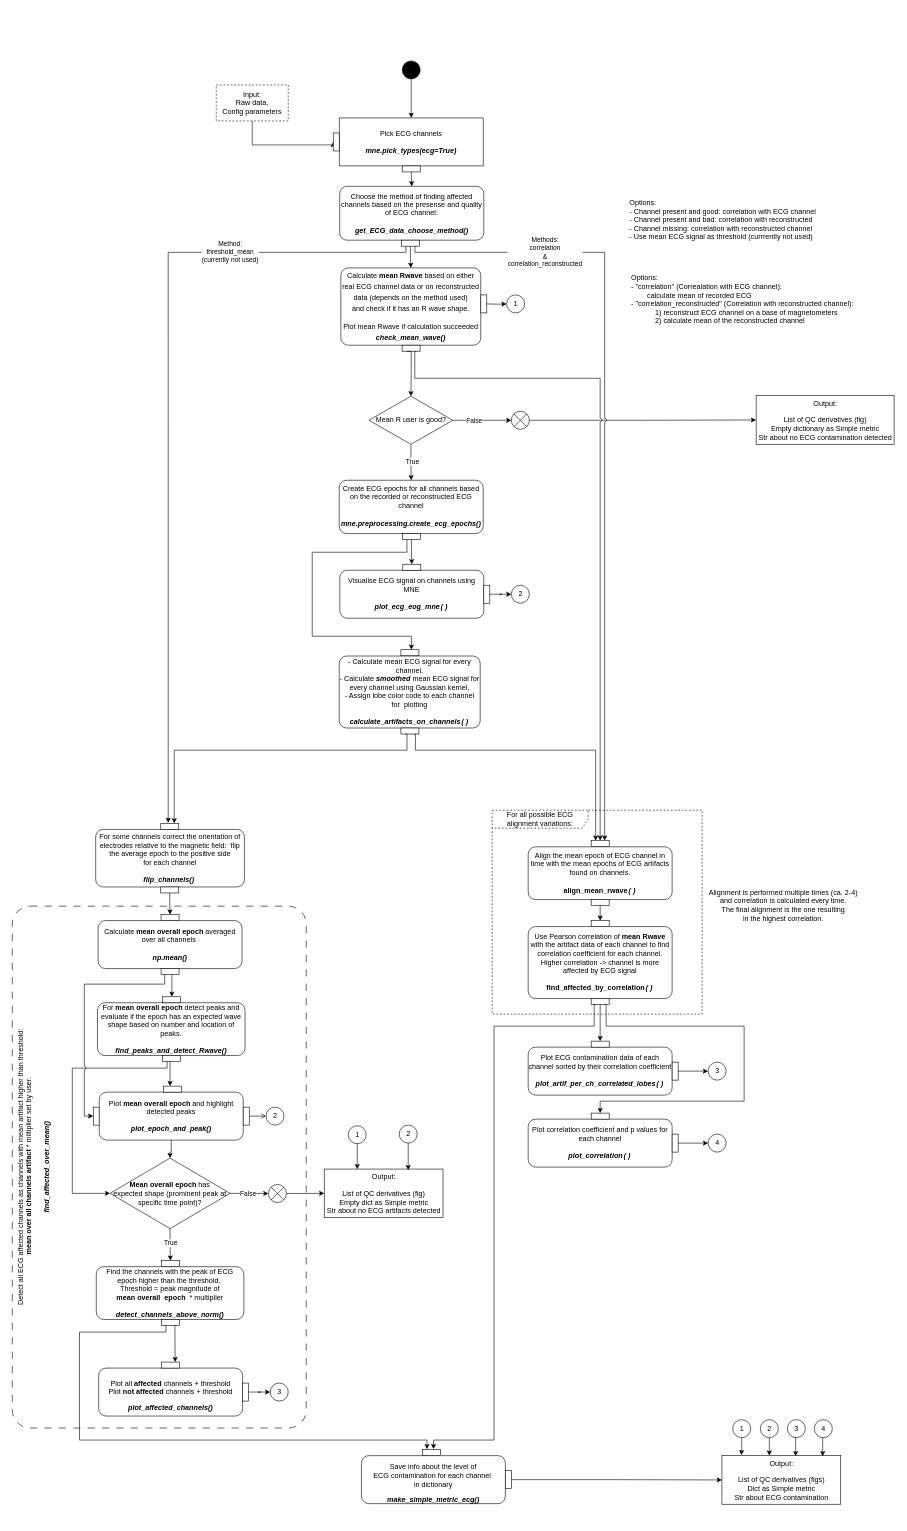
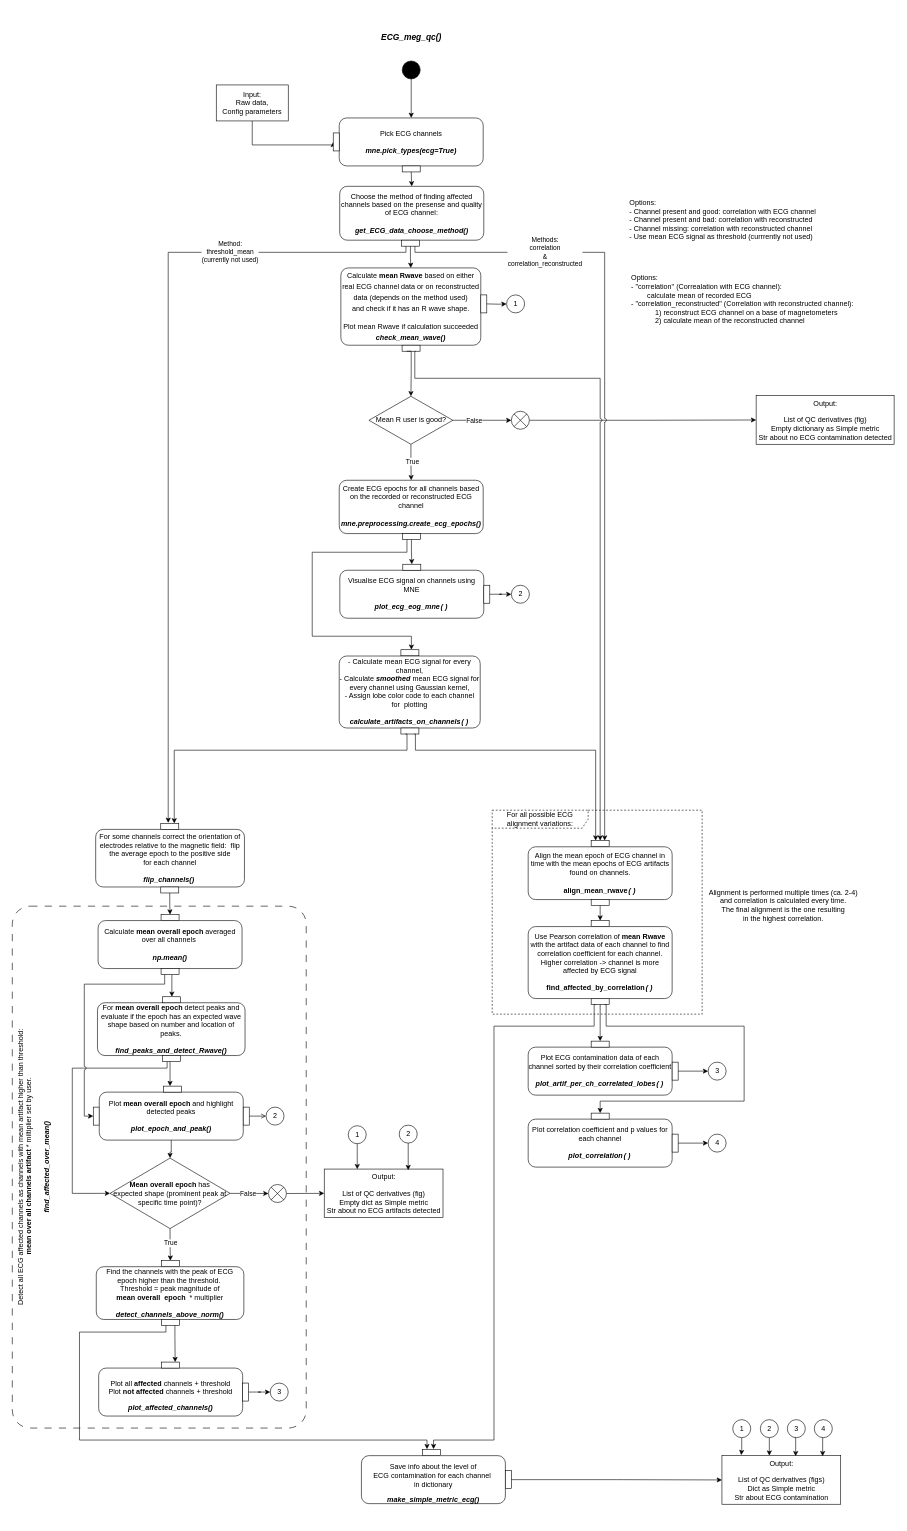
node "ECG_meg_qc()": added
node "Input:Raw data, Config parameters": style dashed -> solid
node "Pick ECG channels mne.pick_types(ecg=True)": shape rectangle -> rounded rectangle
